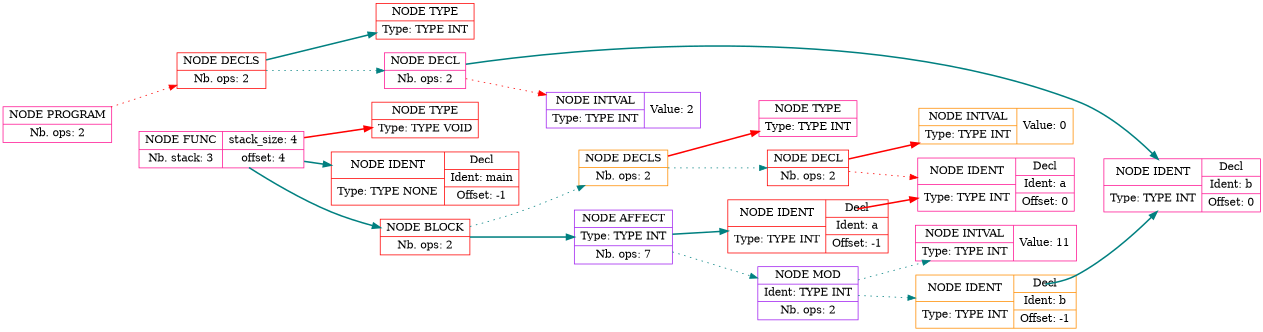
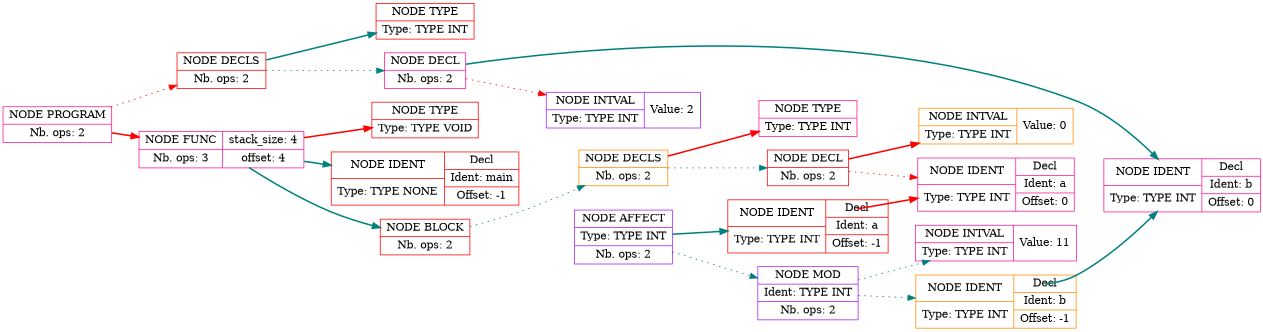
edge "NODE PROGRAM" -> "NODE FUNC": added
node "NODE FUNC": text "Nb. stack: 3" -> "Nb. ops: 3"
edge "NODE BLOCK" -> "NODE AFFECT": removed
node "NODE AFFECT": text "Nb. ops: 7" -> "Nb. ops: 2"
